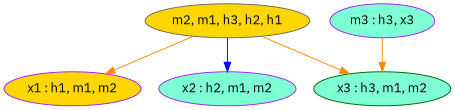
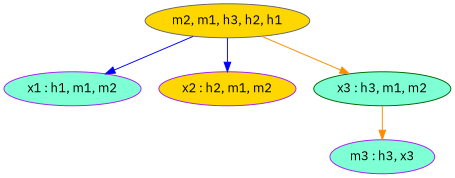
edge "m3 : h3, x3" -> "x3 : h3, m1, m2": reversed
edge "m2, m1, h3, h2, h1" -> "x1 : h1, m1, m2": color darkorange -> blue
node "x1 : h1, m1, m2": fillcolor gold -> aquamarine
node "x2 : h2, m1, m2": fillcolor aquamarine -> gold
